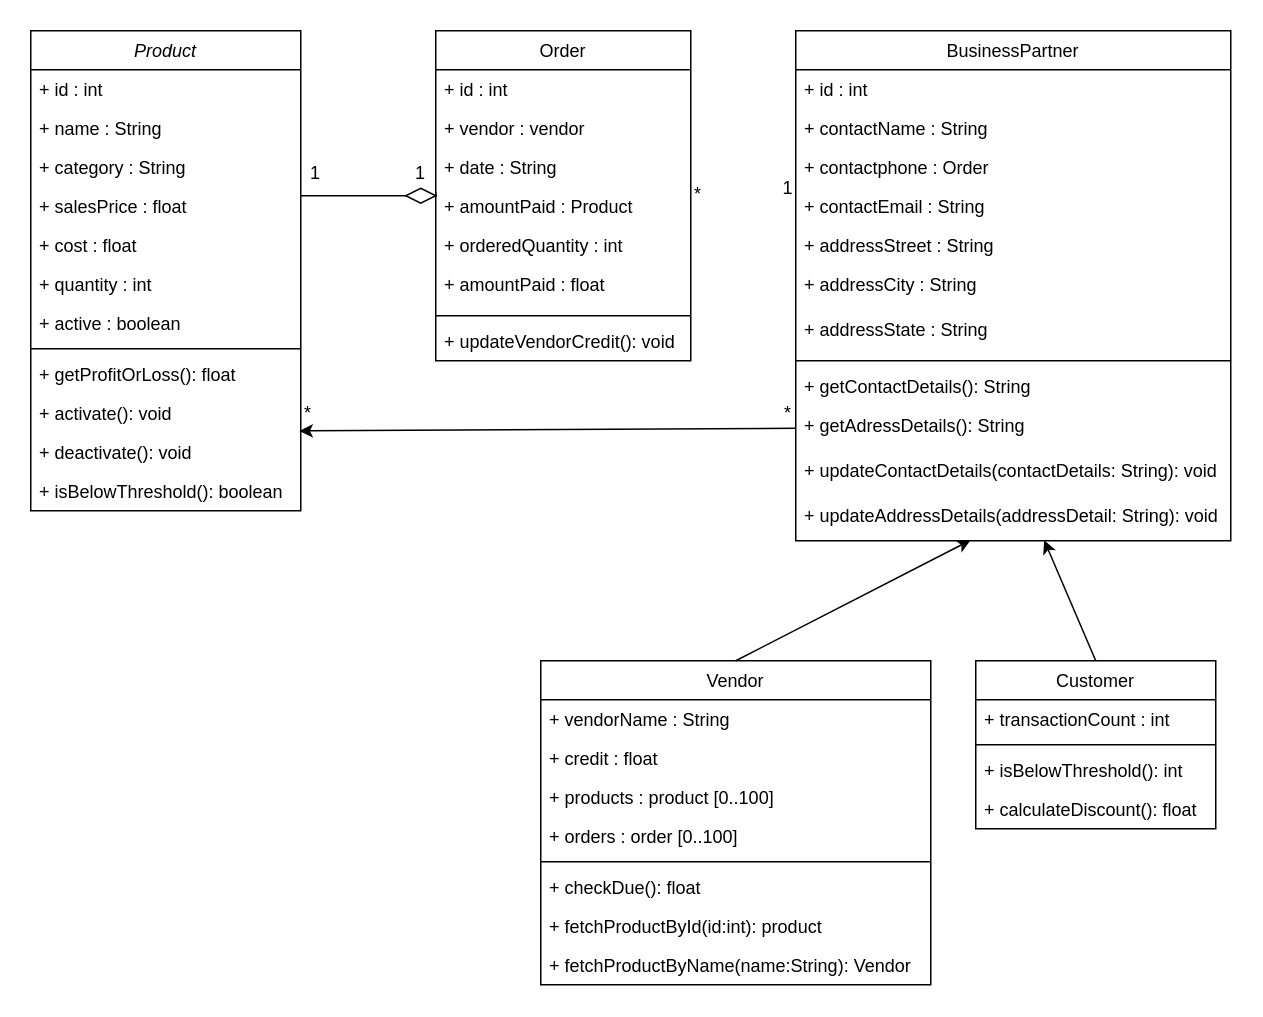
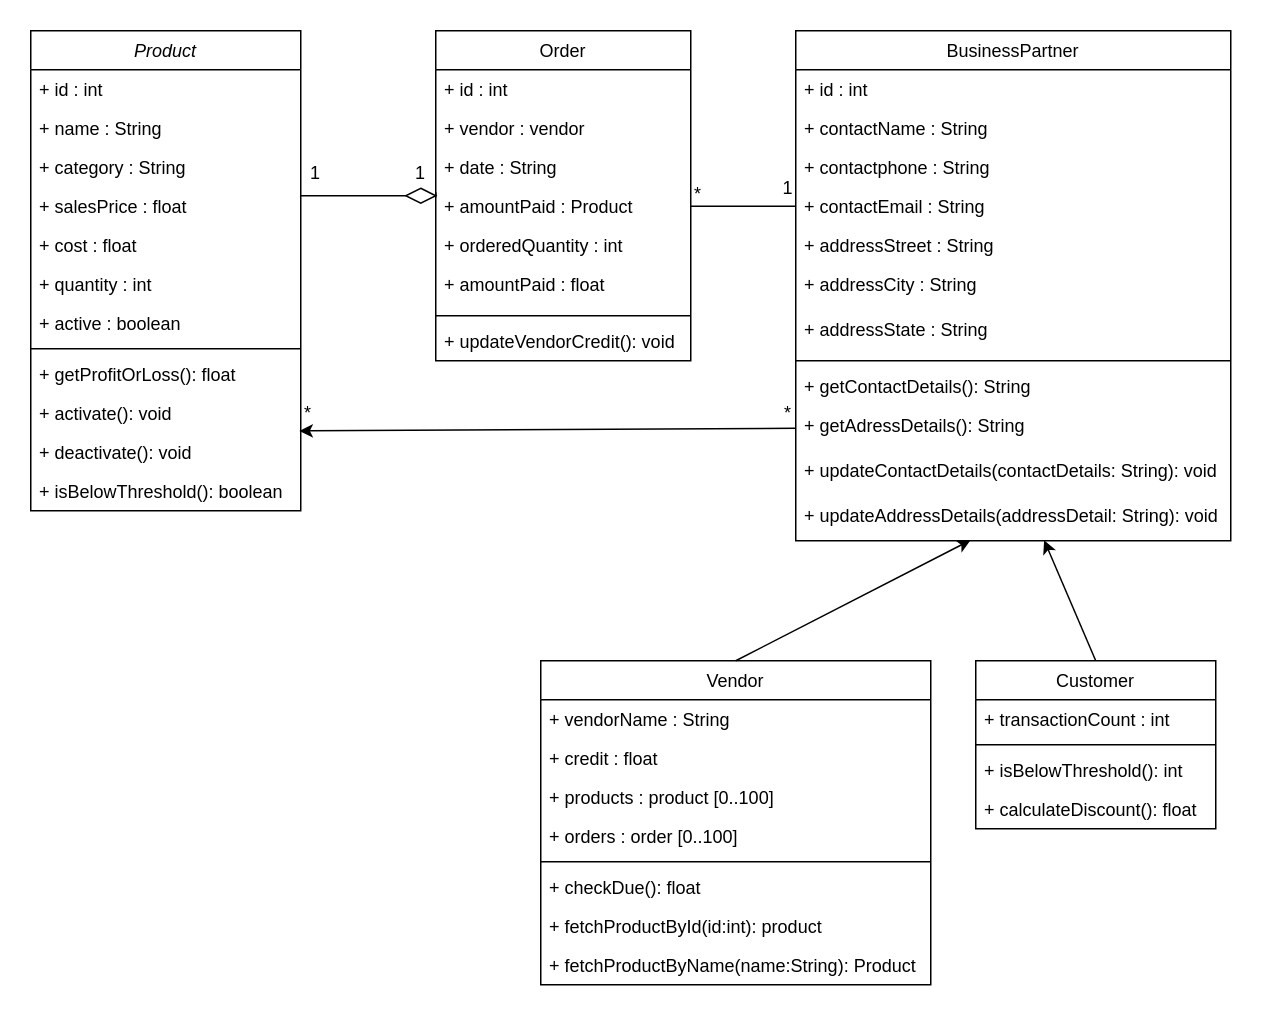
node "+ contactphone : Order": label "+ contactphone : Order" -> "+ contactphone : String"
edge "+ amountPaid : Product" -- "+ contactEmail : String": added
node "+ fetchProductByName(name:String): Vendor": label "+ fetchProductByName(name:String): Vendor" -> "+ fetchProductByName(name:String): Product"
